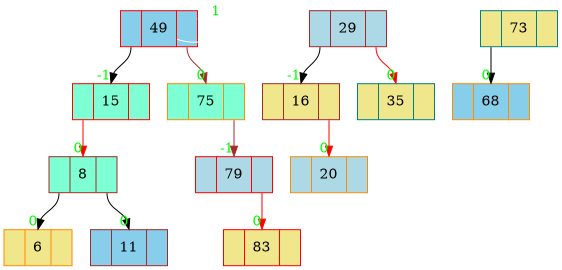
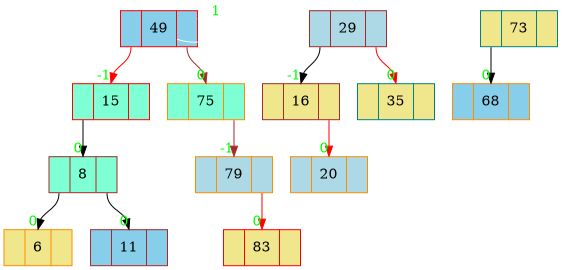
edge "49" -> "15": color black -> red
edge "15" -> "8": color red -> black
node "79": color red -> darkorange
